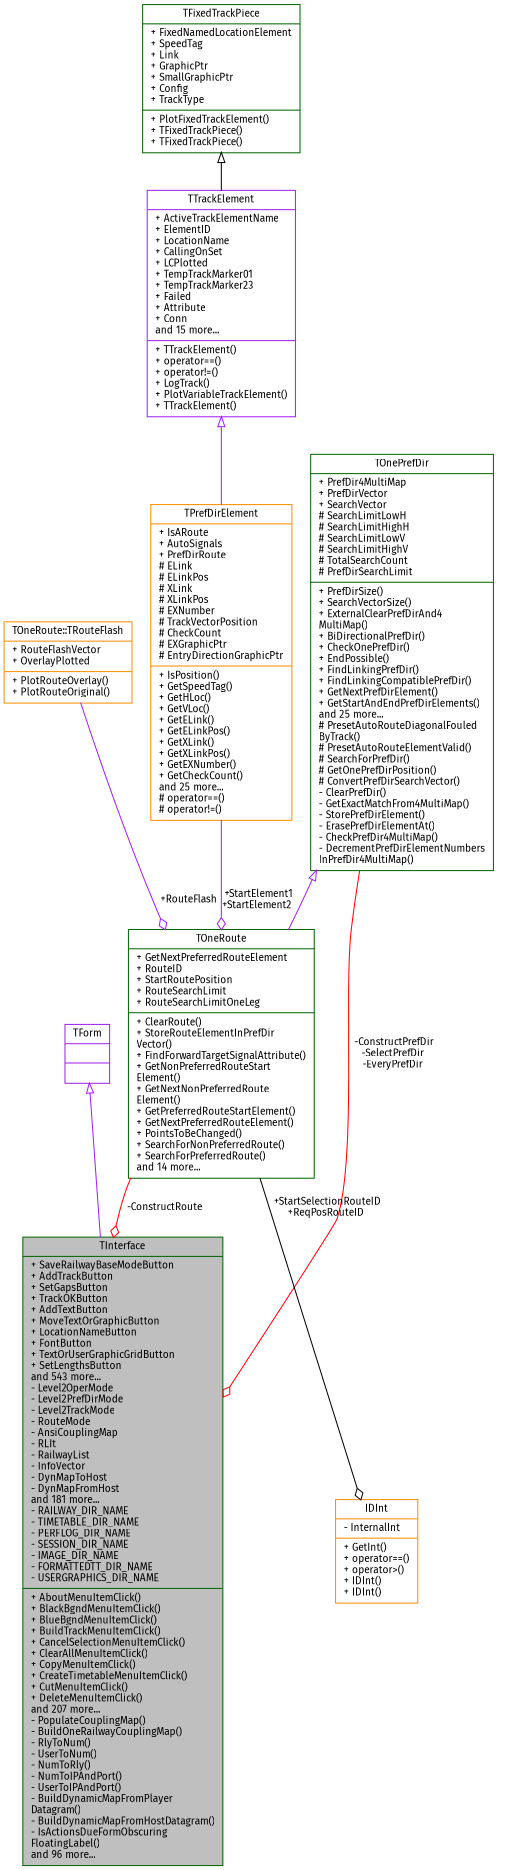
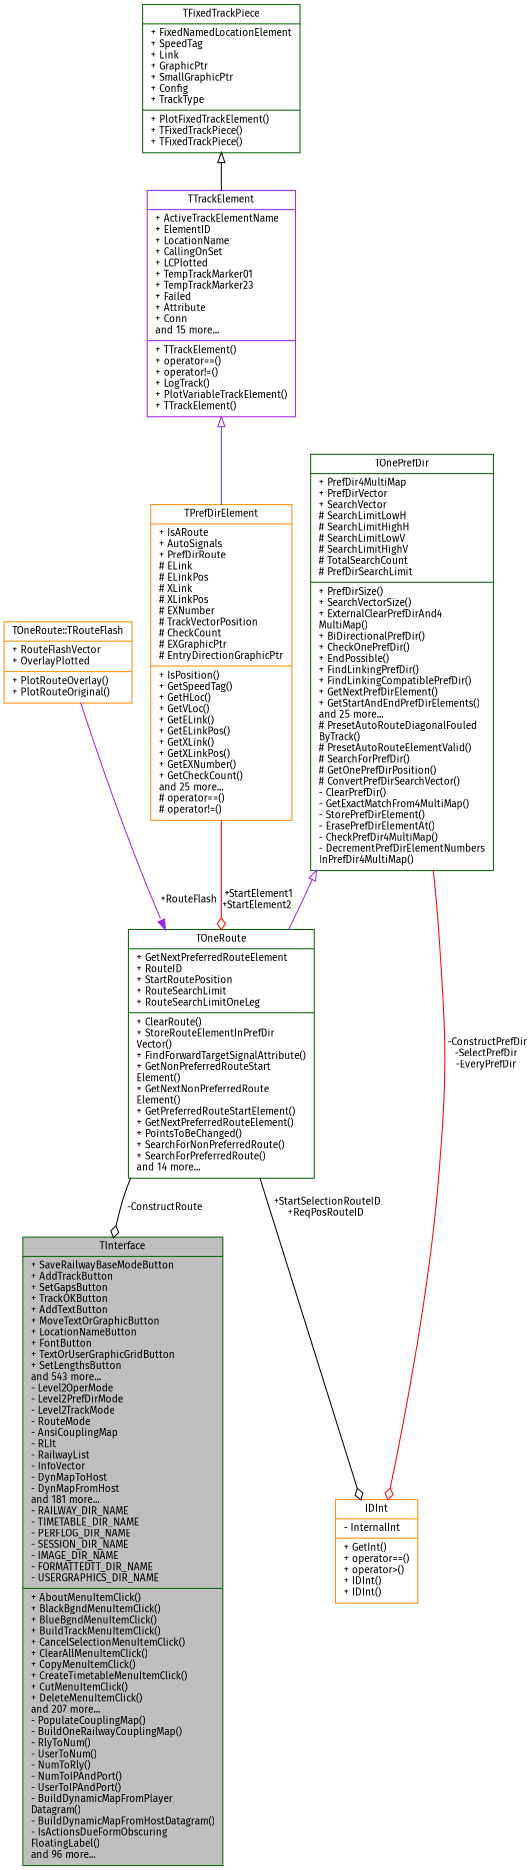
edge "TOneRoute::TRouteFlash" -> "TOneRoute": arrowhead odiamond -> normal
edge "TPrefDirElement" -> "TOneRoute": color purple -> red
node "TForm": removed
edge "TOnePrefDir" -> "TInterface": now "TOnePrefDir" -> "IDInt"
edge "TOneRoute" -> "TInterface": color red -> black
